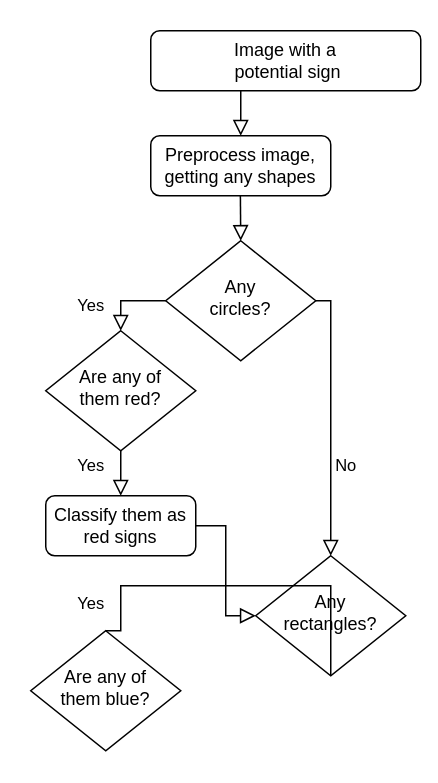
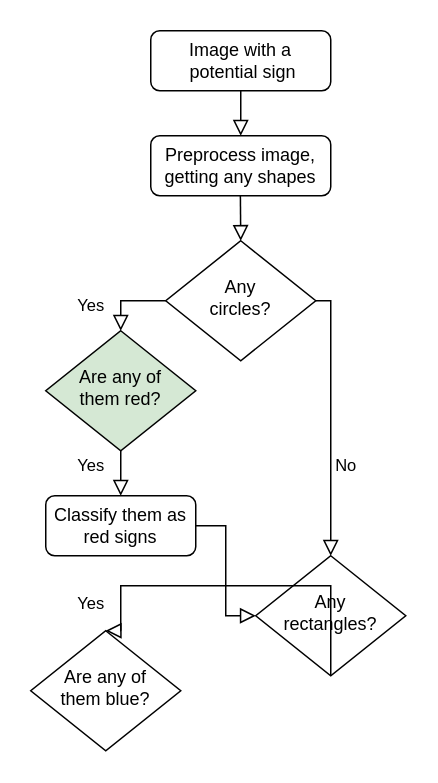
node "Image with a potential sign": size 270x60 -> 180x60
node "Are any of them red?": fillcolor #ffffff -> #d5e8d4
edge "Any rectangles?" -- "Are any of them blue?": arrowhead none -> block
